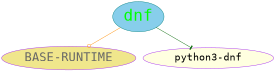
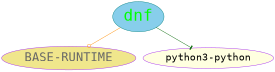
node "python3-dnf": label "python3-dnf" -> "python3-python"
